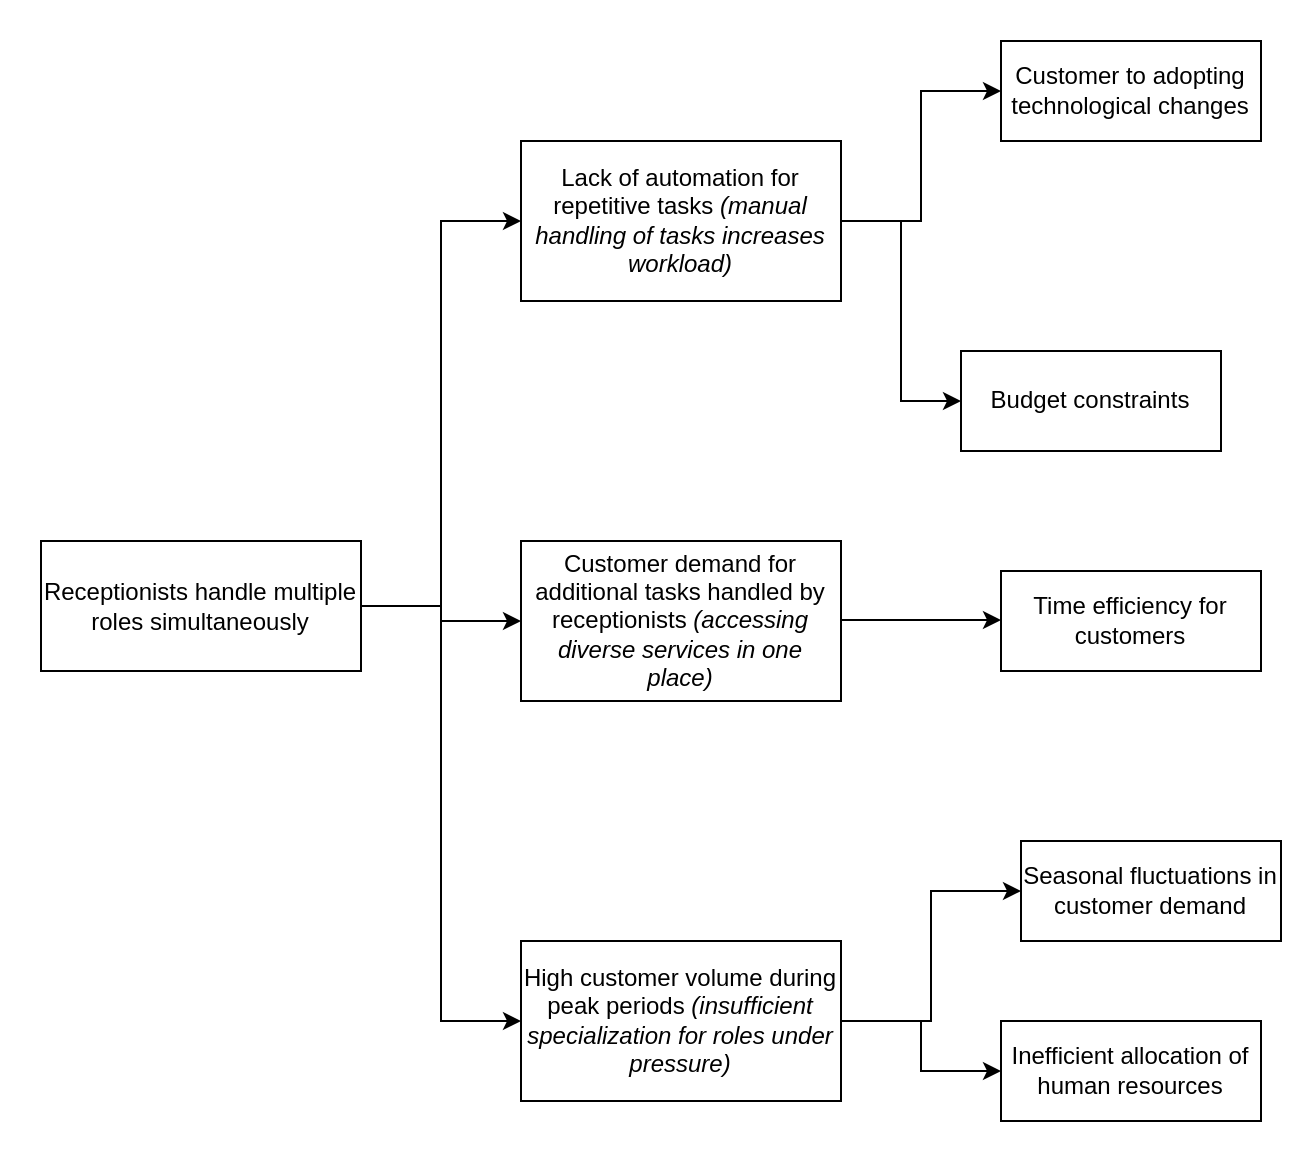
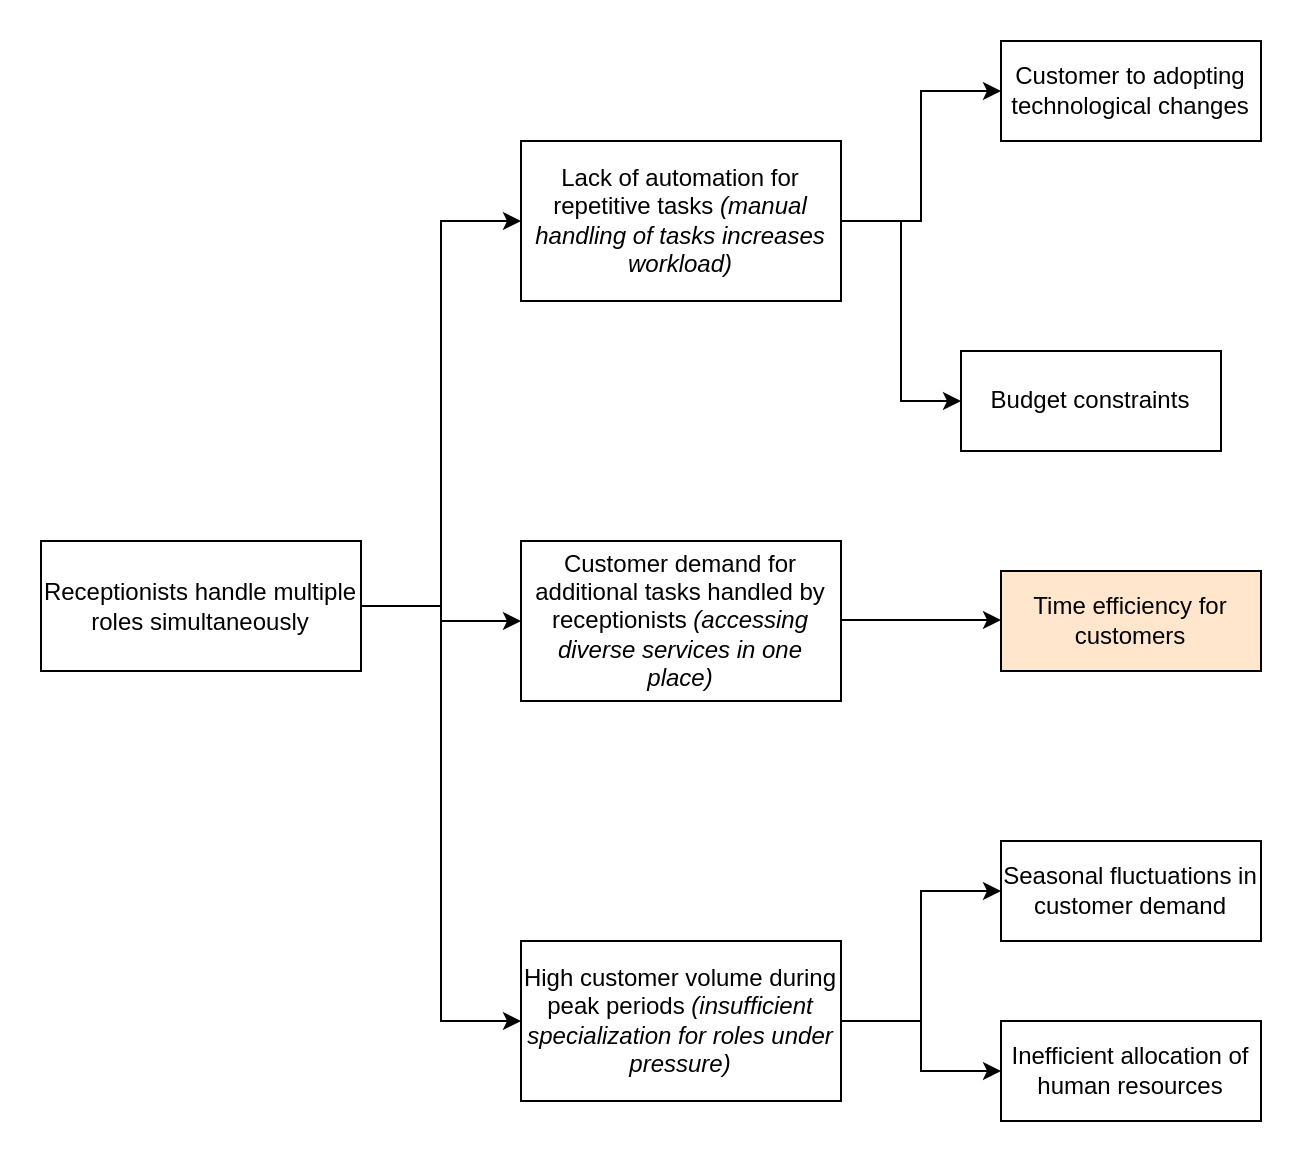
node "Time efficiency for customers": fillcolor #ffffff -> #ffe6cc
node "Seasonal fluctuations in customer demand": moved (1151, 891) -> (1131, 891)
